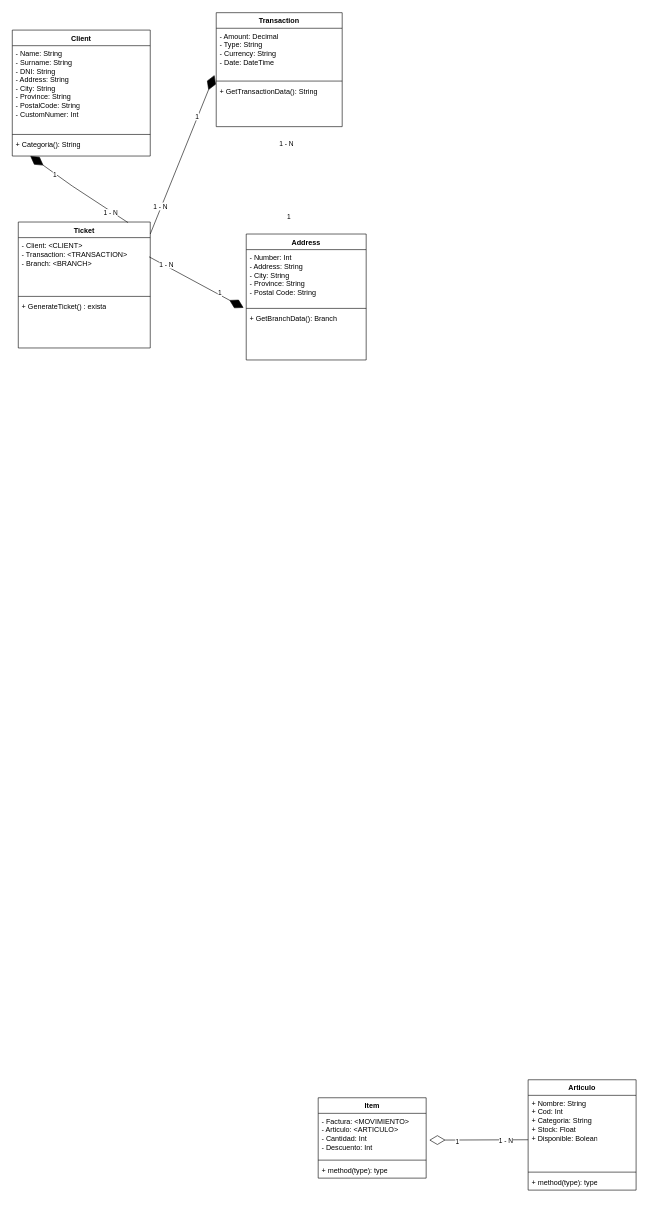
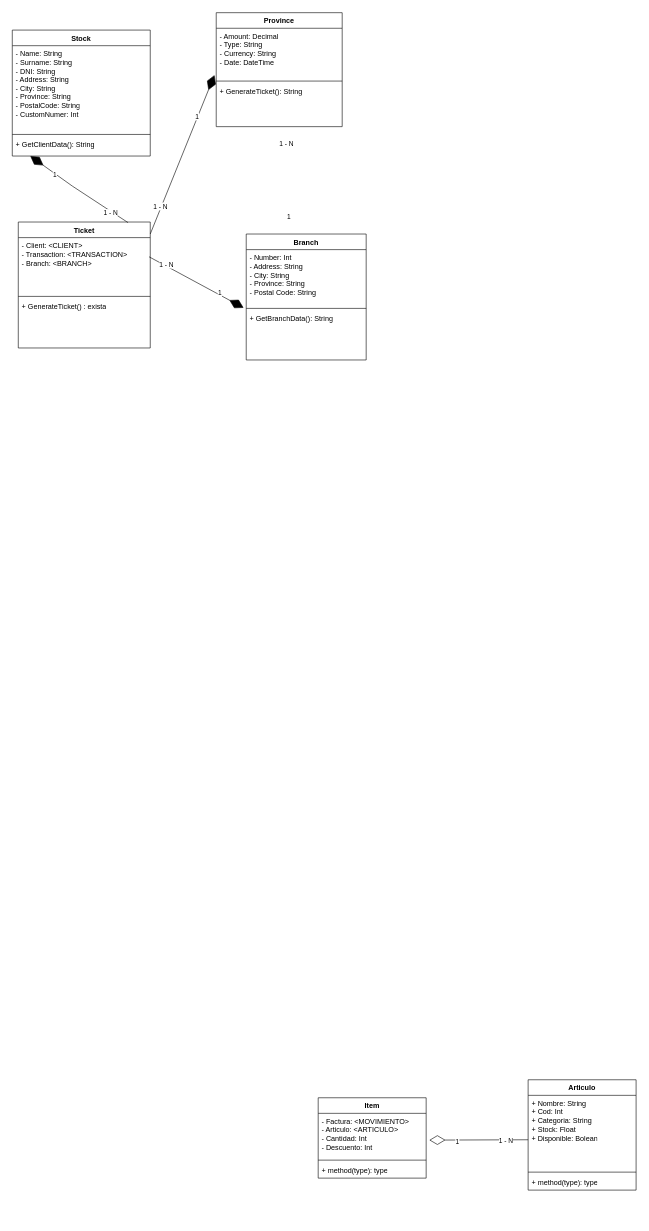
node "Transaction": label "Transaction" -> "Province"
node "Client": label "Client" -> "Stock"
node "+ GetTransactionData(): String": label "+ GetTransactionData(): String" -> "+ GenerateTicket(): String"
node "+ Categoria(): String": label "+ Categoria(): String" -> "+ GetClientData(): String"
node "Address": label "Address" -> "Branch"
node "+ GetBranchData(): Branch": label "+ GetBranchData(): Branch" -> "+ GetBranchData(): String"
